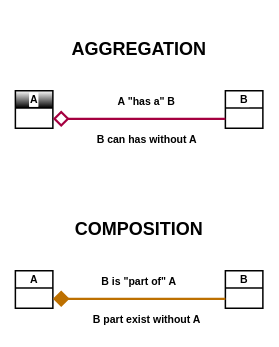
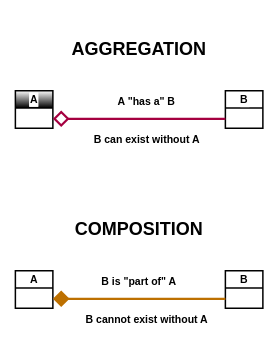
node "B can has without A": label "B can has without A" -> "B can exist without A"
node "B part exist without A": label "B part exist without A" -> "B cannot exist without A"
